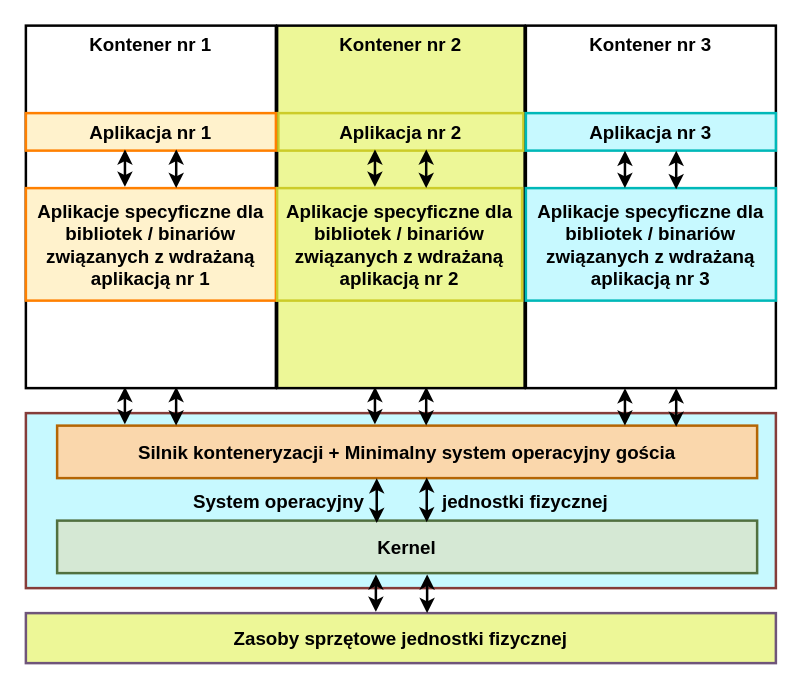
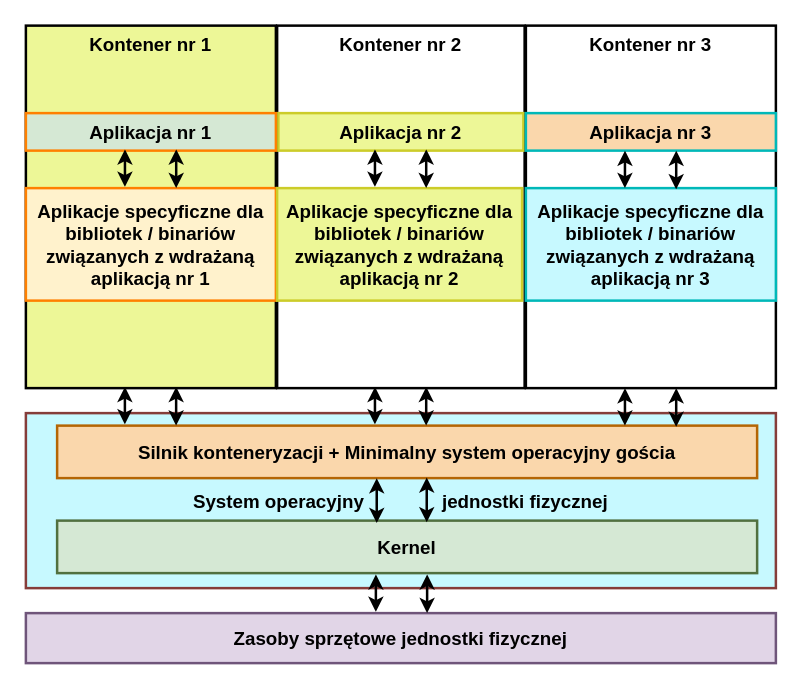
node "Kontener nr 1": fillcolor #ffffff -> #edf797
node "Kontener nr 2": fillcolor #edf797 -> #ffffff
node "Aplikacja nr 1": fillcolor #fff2cc -> #d5e8d4
node "Aplikacja nr 3": fillcolor #c7f9ff -> #fad7ac
node "Zasoby sprzętowe jednostki fizycznej": fillcolor #edf797 -> #e1d5e7
